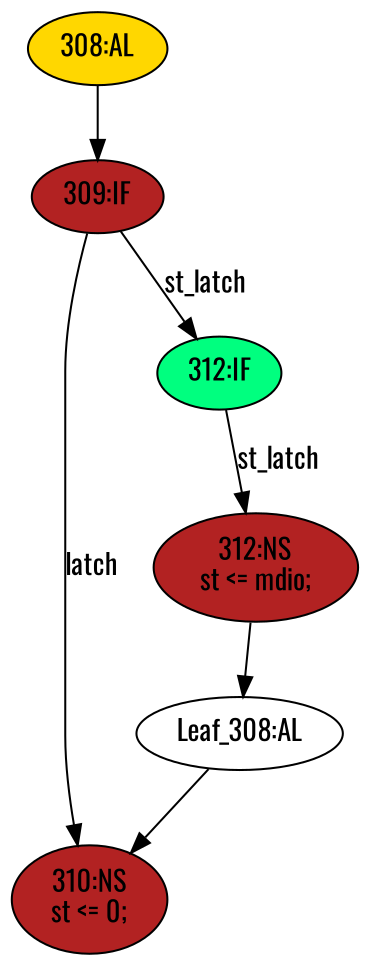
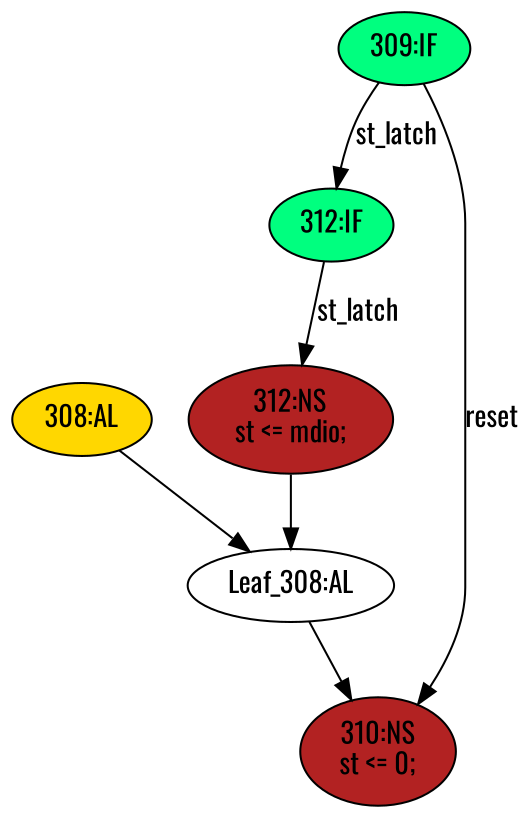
edge "308:AL" -> "309:IF": now "308:AL" -> "Leaf_308:AL"
node "309:IF": fillcolor firebrick -> springgreen
edge "309:IF" -> "310:NS st <= 0;": label "latch" -> "reset"
